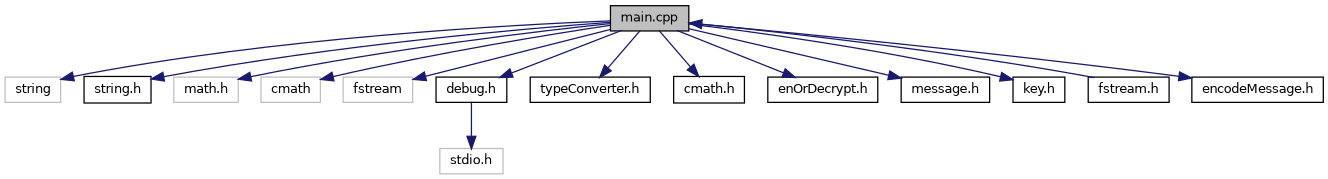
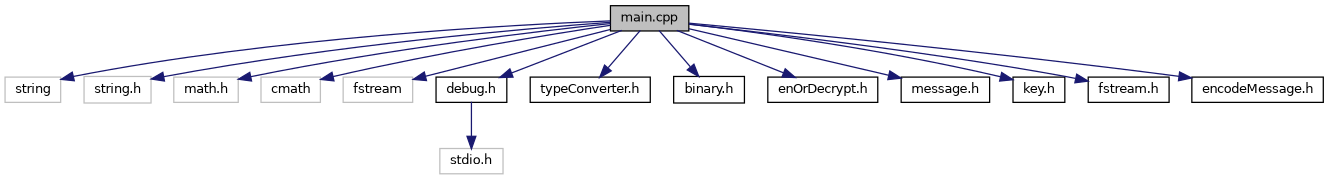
edge "fstream.h" -> "main.cpp": reversed
node "string.h": color black -> grey75
node "cmath.h": label "cmath.h" -> "binary.h"
